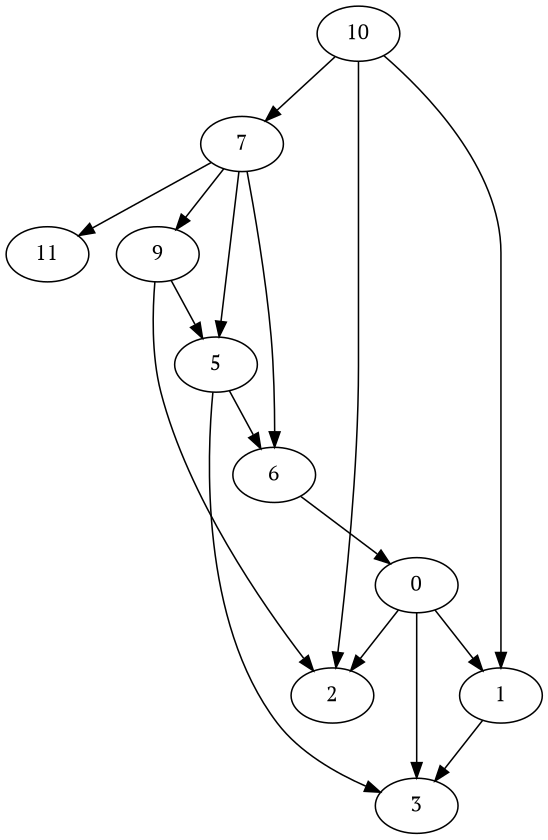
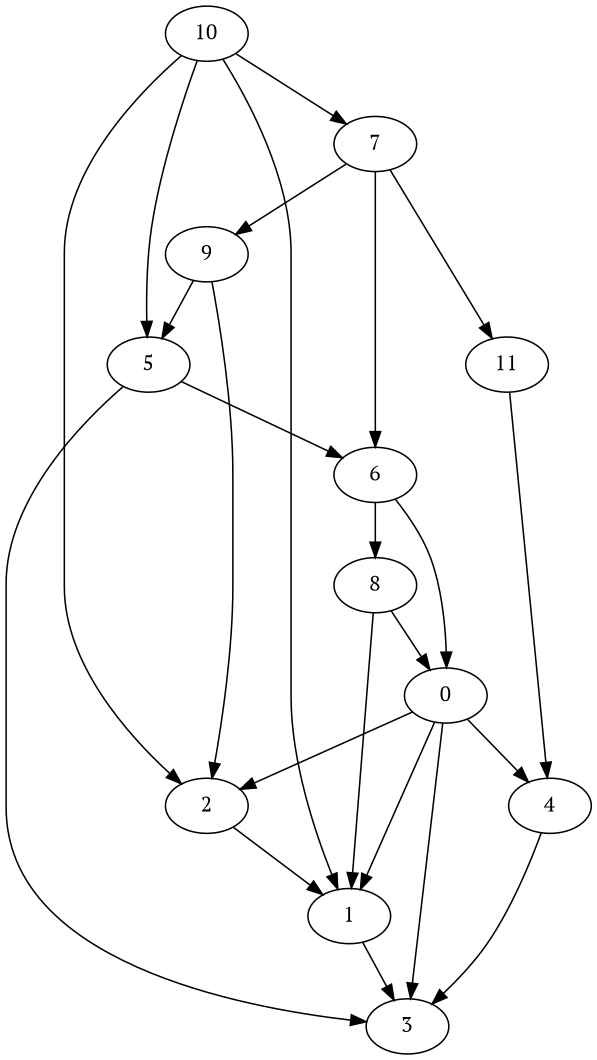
edge "7" -> "5": now "10" -> "5"
node "8": added
node "4": added
edge "2" -> "1": added
